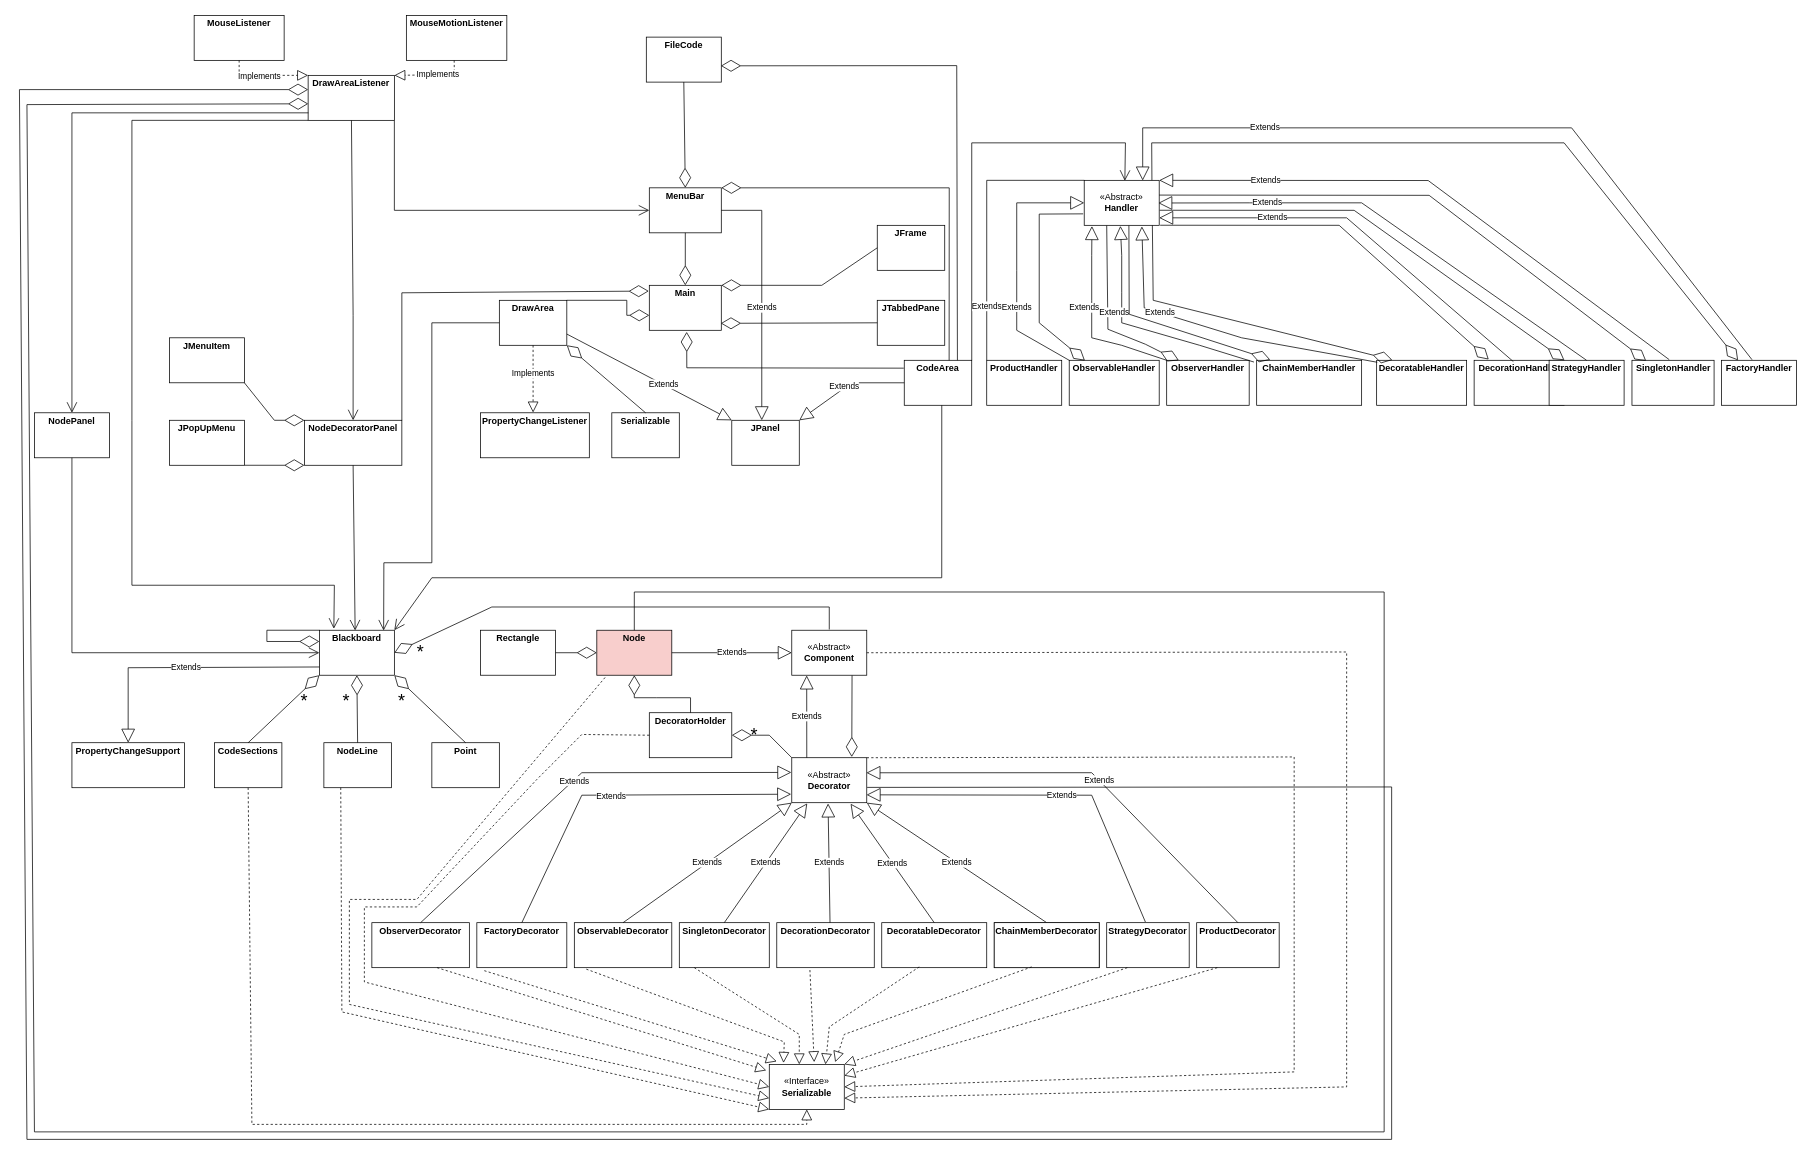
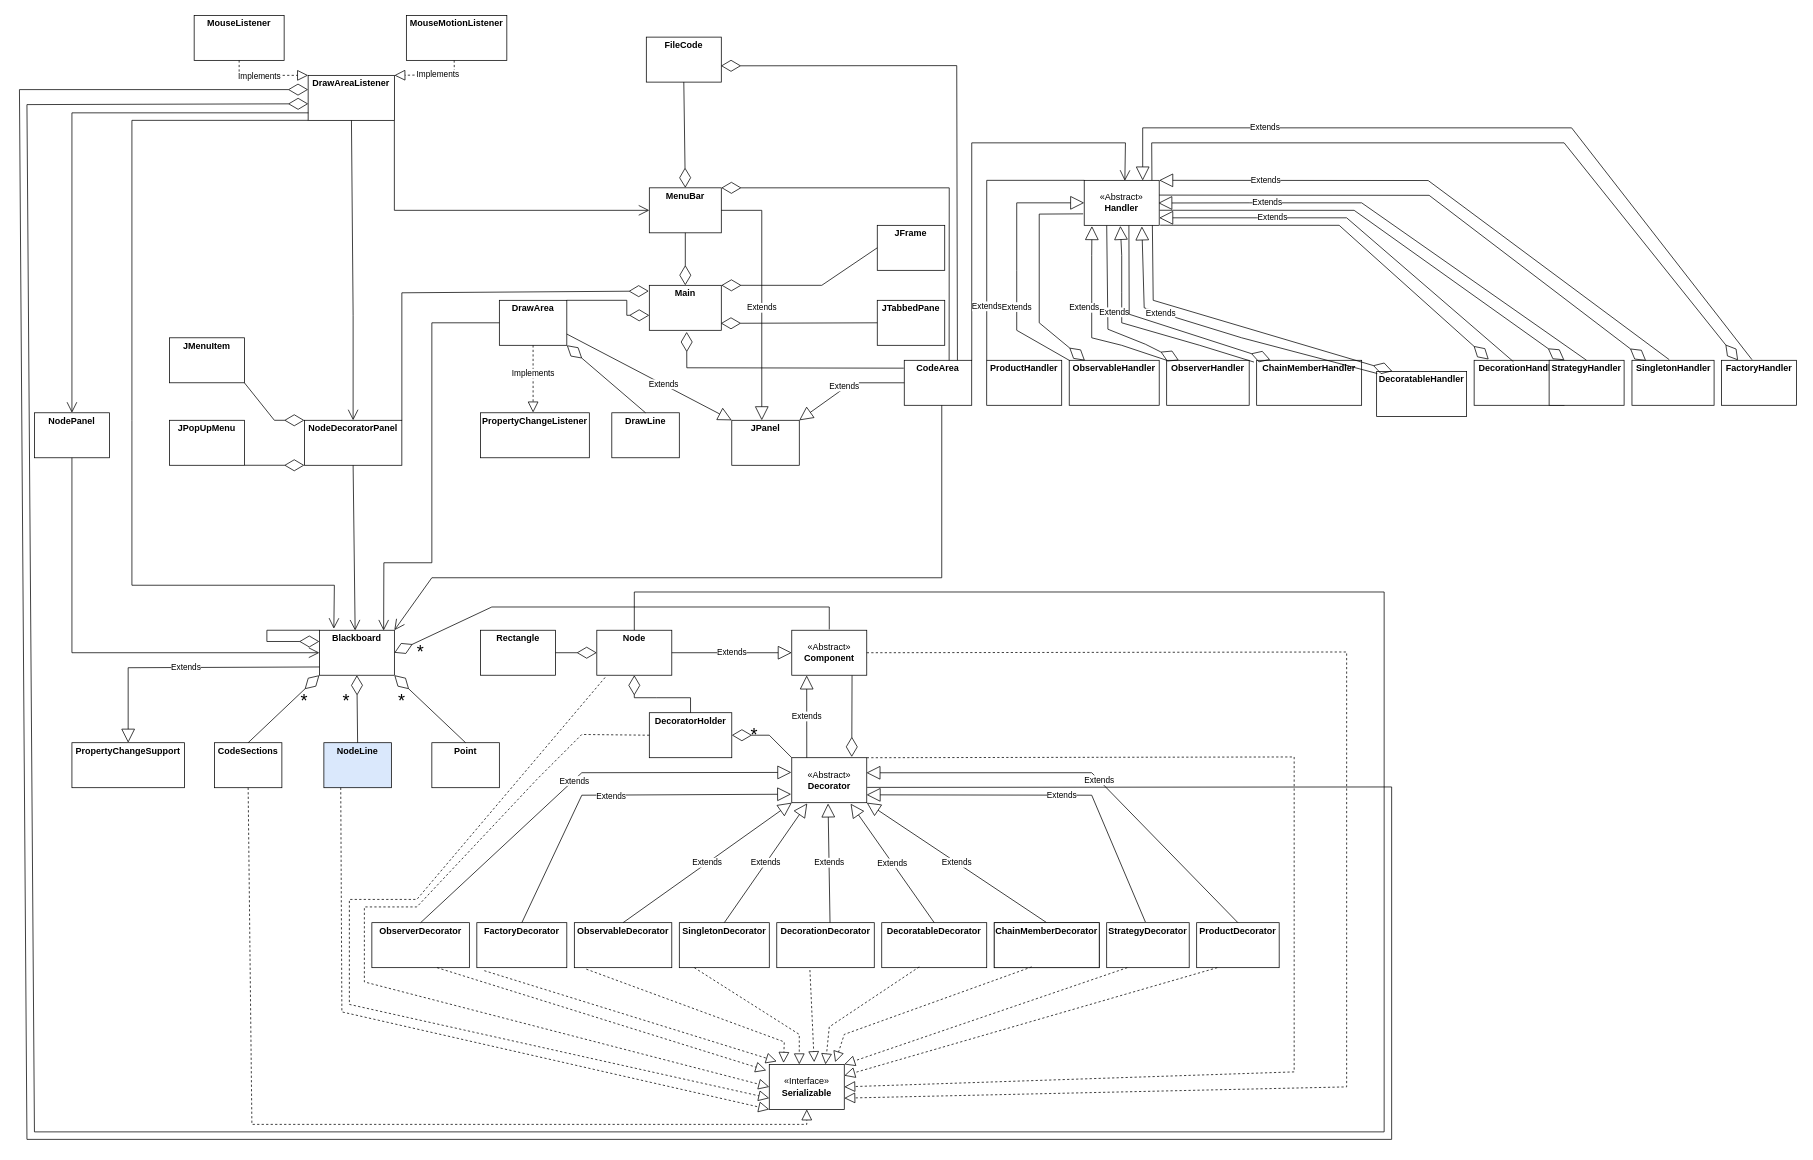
node "DecoratableHandler": moved (1422, 383) -> (1422, 394)
node "Serializable": label "Serializable" -> "DrawLine"
node "Node": fillcolor #f8cecc -> #ffffff
node "NodeLine": fillcolor #ffffff -> #dae8fc
